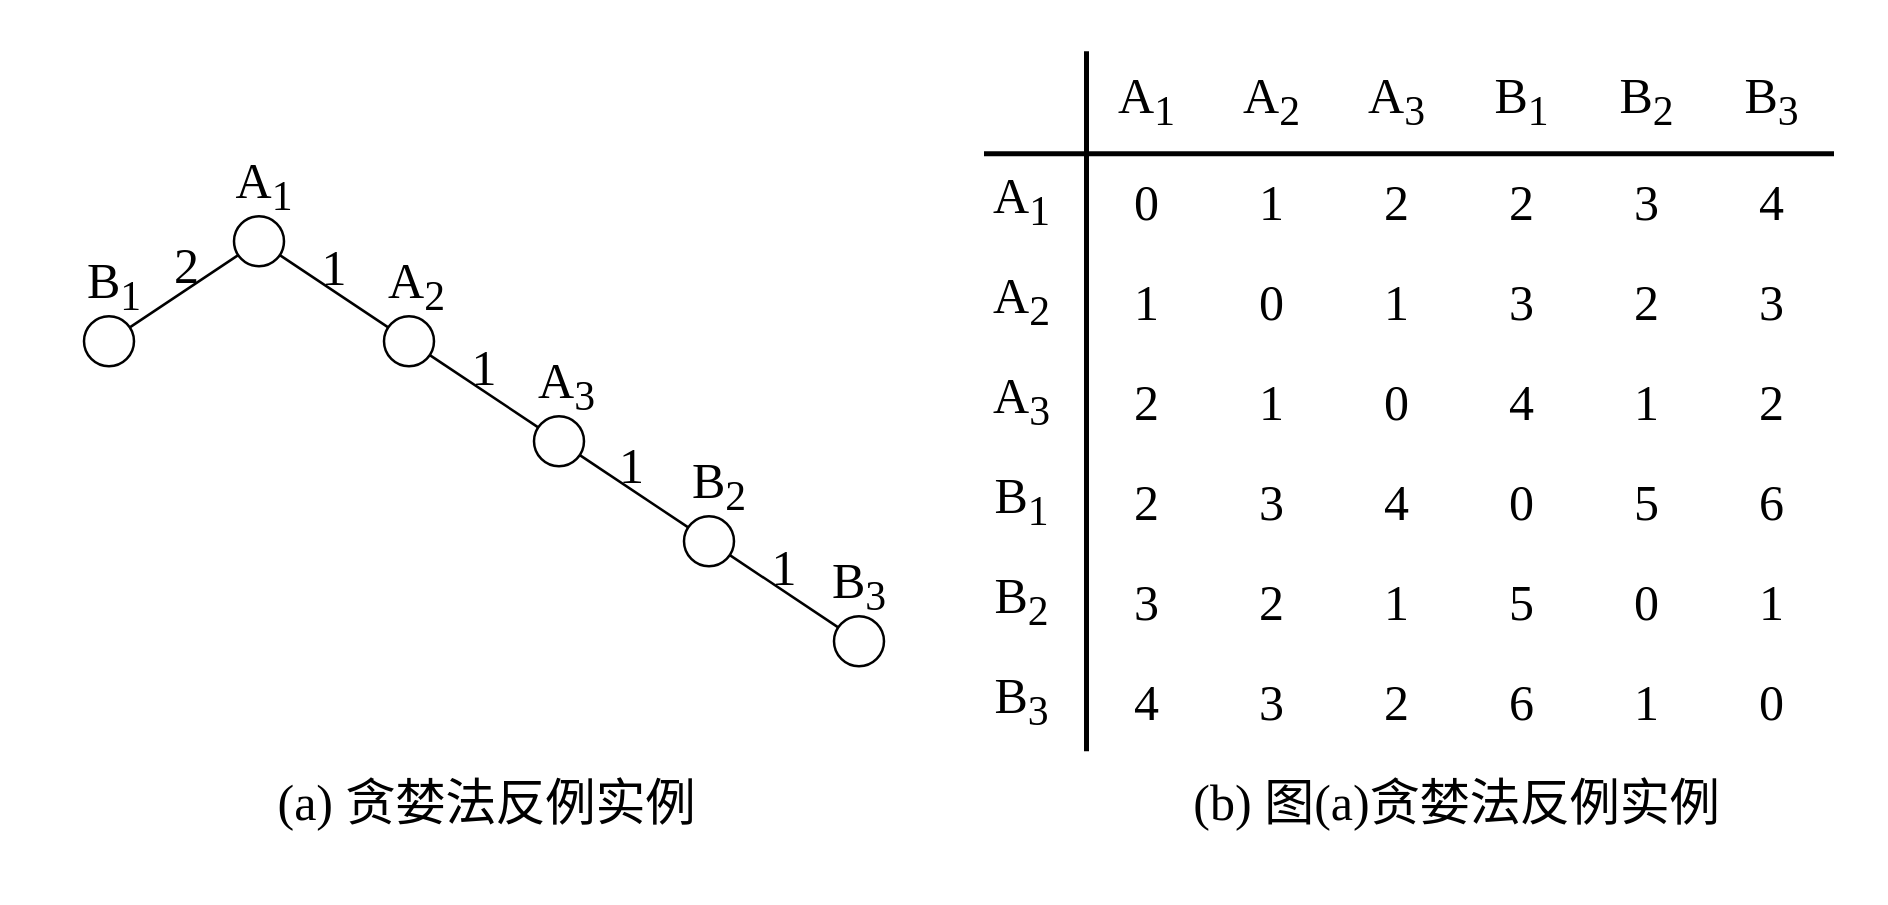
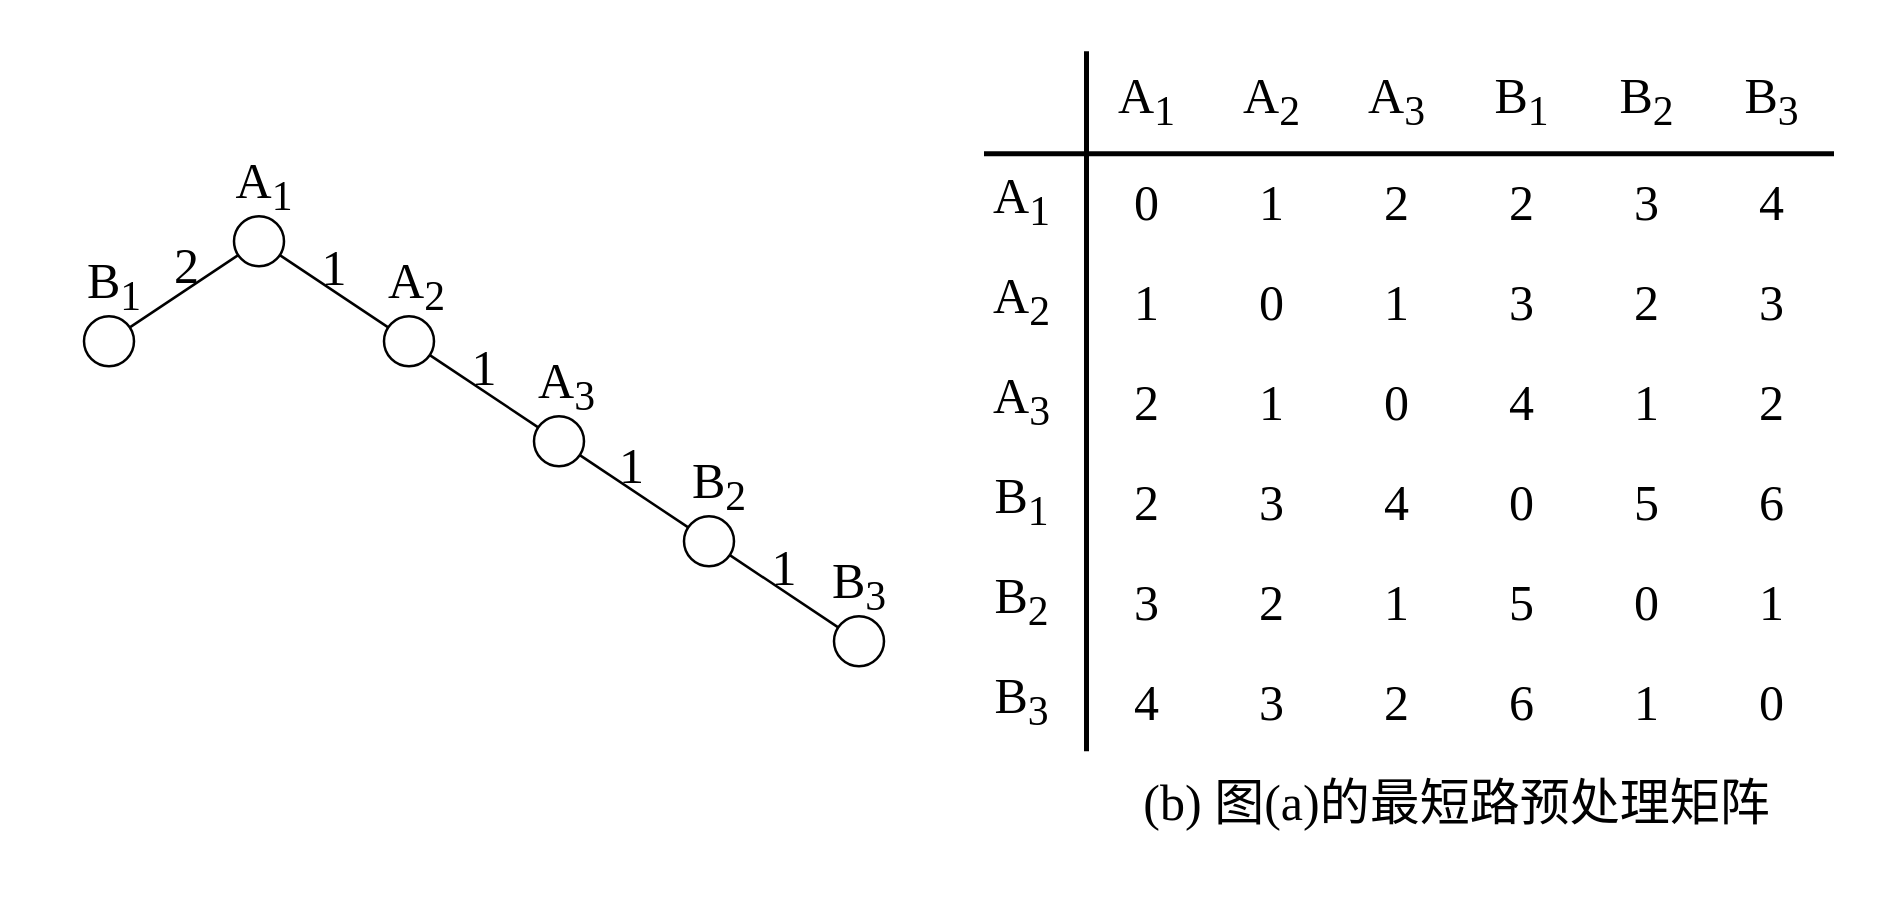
node "(a) 贪婪法反例实例": removed
node "(b) 图(a)贪婪法反例实例": label "(b) 图(a)贪婪法反例实例" -> "(b) 图(a)的最短路预处理矩阵"
